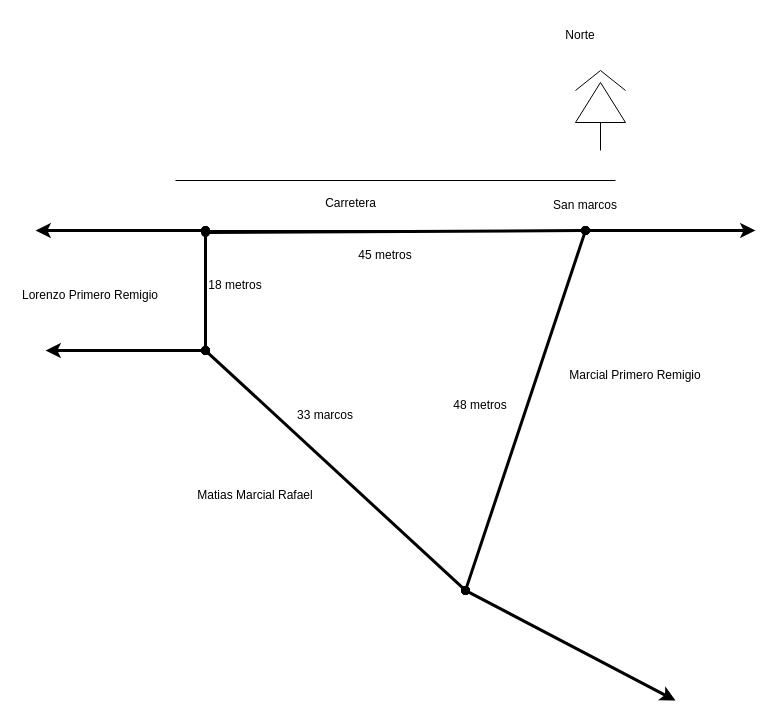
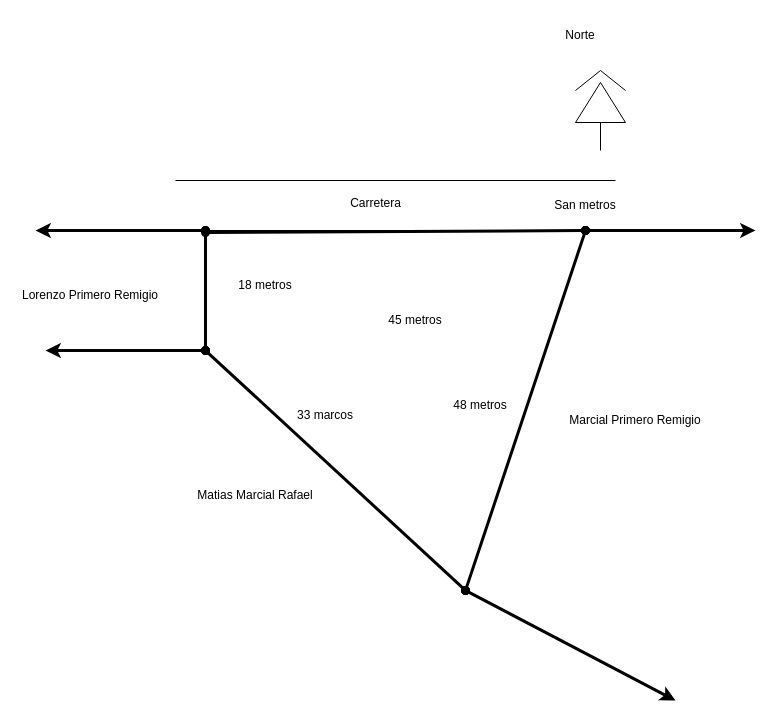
node "Carretera": moved (351, 204) -> (376, 204)
node "San marcos": label "San marcos" -> "San metros"
node "45 metros": moved (386, 256) -> (416, 321)
node "18 metros": moved (236, 286) -> (266, 286)
node "Marcial Primero Remigio": moved (636, 376) -> (636, 421)
